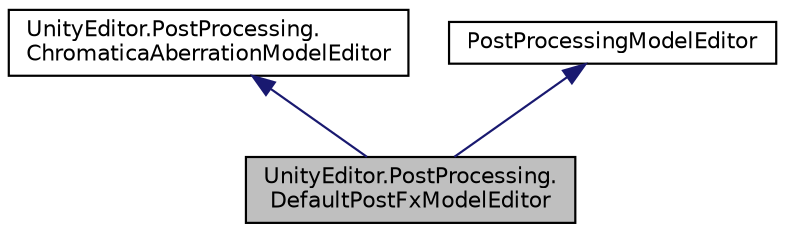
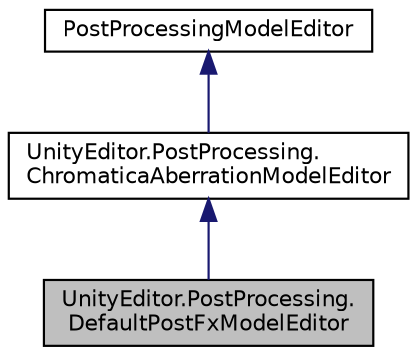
edge "UnityEditor.PostProcessing. DefaultPostFxModelEditor" -> "PostProcessingModelEditor": now "UnityEditor.PostProcessing. ChromaticaAberrationModelEditor" -> "PostProcessingModelEditor"
